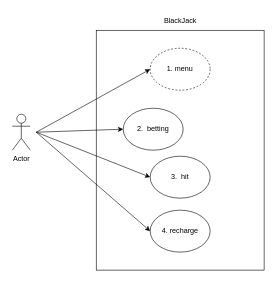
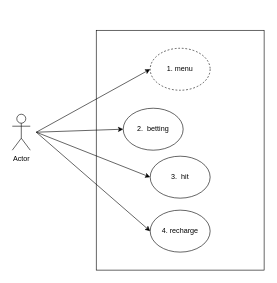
node "BlackJack": removed
